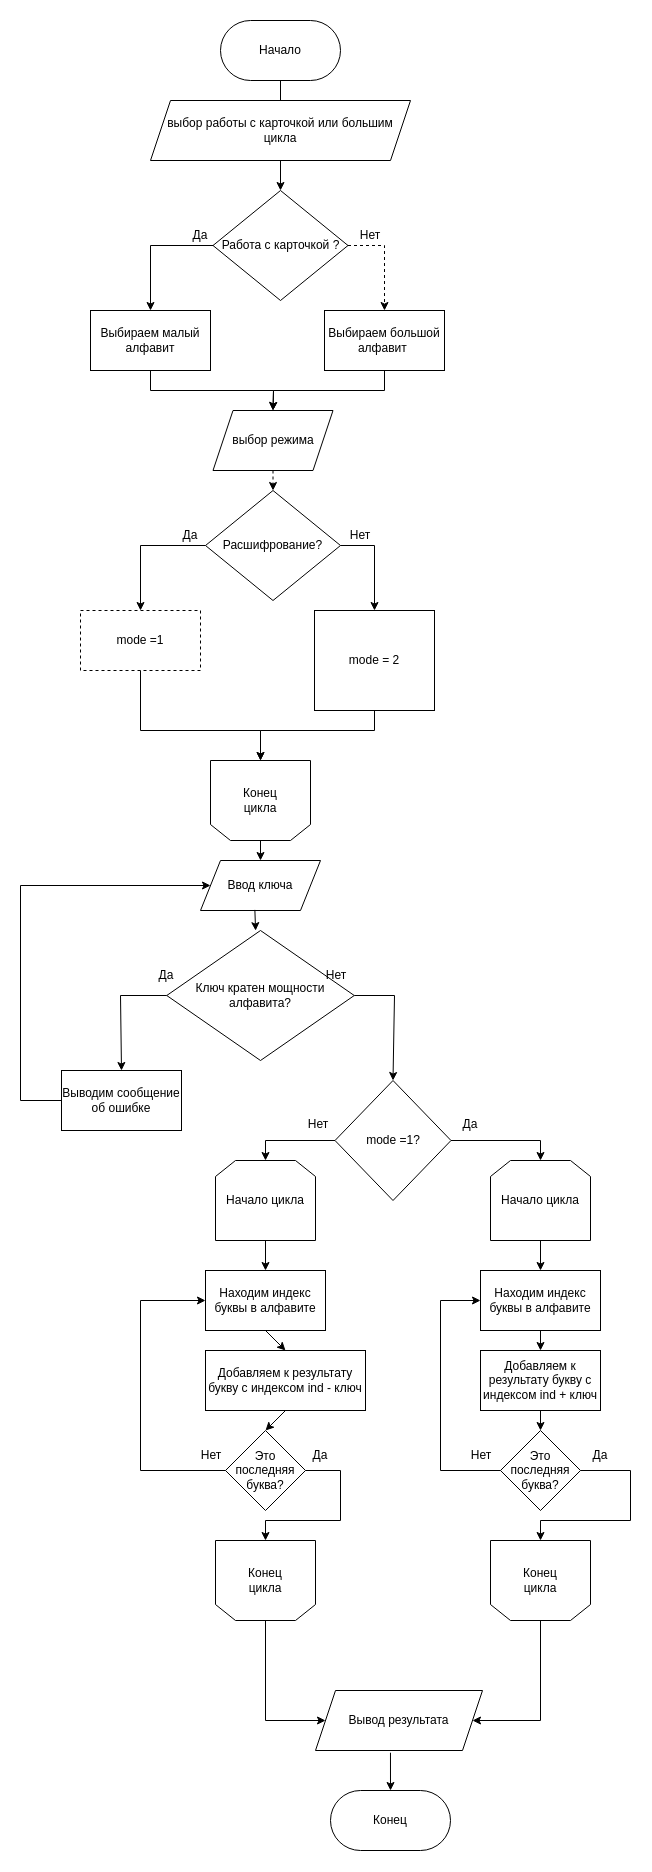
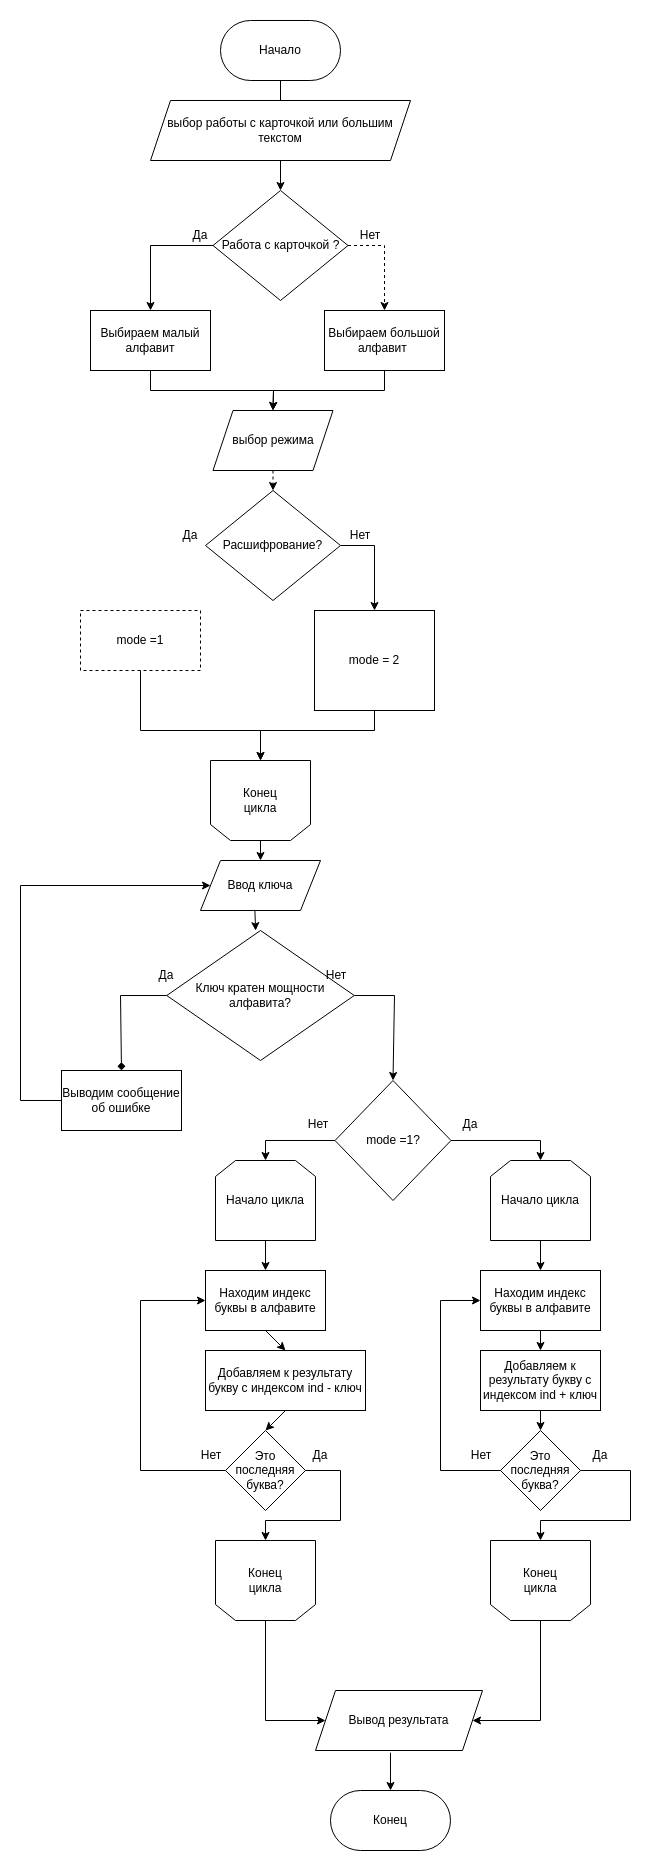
node "выбор работы с карточкой или большим цикла": label "выбор работы с карточкой или большим цикла" -> "выбор работы с карточкой или большим текстом"
edge "Расшифрование?" -> "mode =1": removed
edge "Ключ кратен мощности алфавита?" -> "Выводим сообщение об ошибке": arrowhead classic -> diamond
